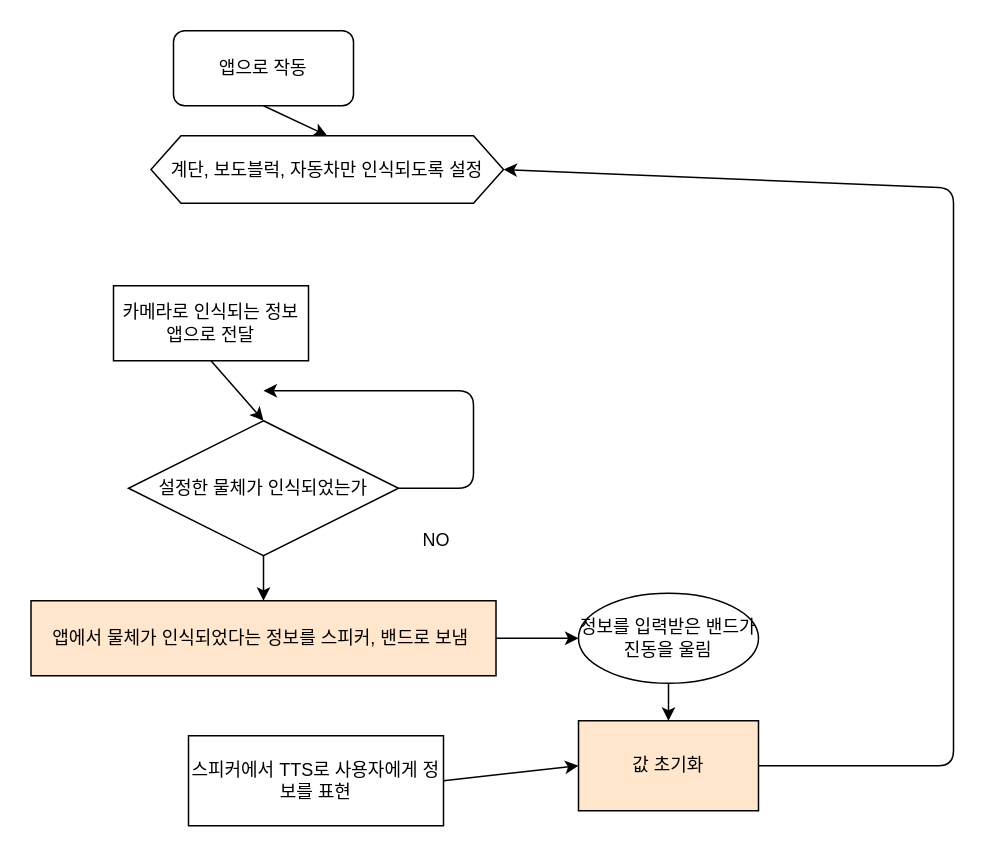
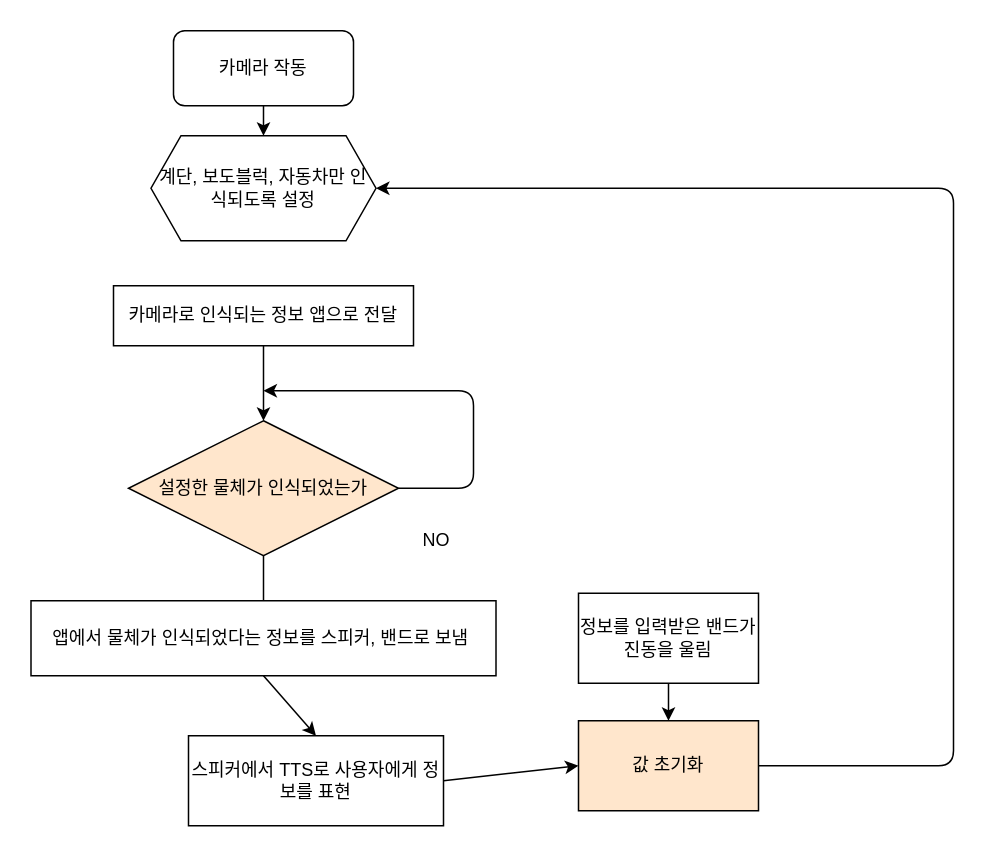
node "앱으로 작동": label "앱으로 작동" -> "카메라 작동"
node "계단, 보도블럭, 자동차만 인식되도록 설정": size 353x68 -> 225x105
node "카메라로 인식되는 정보 앱으로 전달": size 195x75 -> 300x60
node "설정한 물체가 인식되었는가": fillcolor #ffffff -> #ffe6cc
edge "설정한 물체가 인식되었는가" -> "앱에서 물체가 인식되었다는 정보를 스피커, 밴드로 보냄": arrowhead classic -> none
node "앱에서 물체가 인식되었다는 정보를 스피커, 밴드로 보냄": fillcolor #ffe6cc -> #ffffff
edge "앱에서 물체가 인식되었다는 정보를 스피커, 밴드로 보냄" -> "정보를 입력받은 밴드가 진동을 울림": removed
node "정보를 입력받은 밴드가 진동을 울림": shape ellipse -> rectangle
edge "앱에서 물체가 인식되었다는 정보를 스피커, 밴드로 보냄" -> "스피커에서 TTS로 사용자에게 정보를 표현": added
